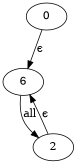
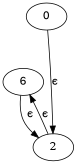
edge "0" -> "6": now "0" -> "2"
edge "6" -> "2": label "all" -> "ϵ"
